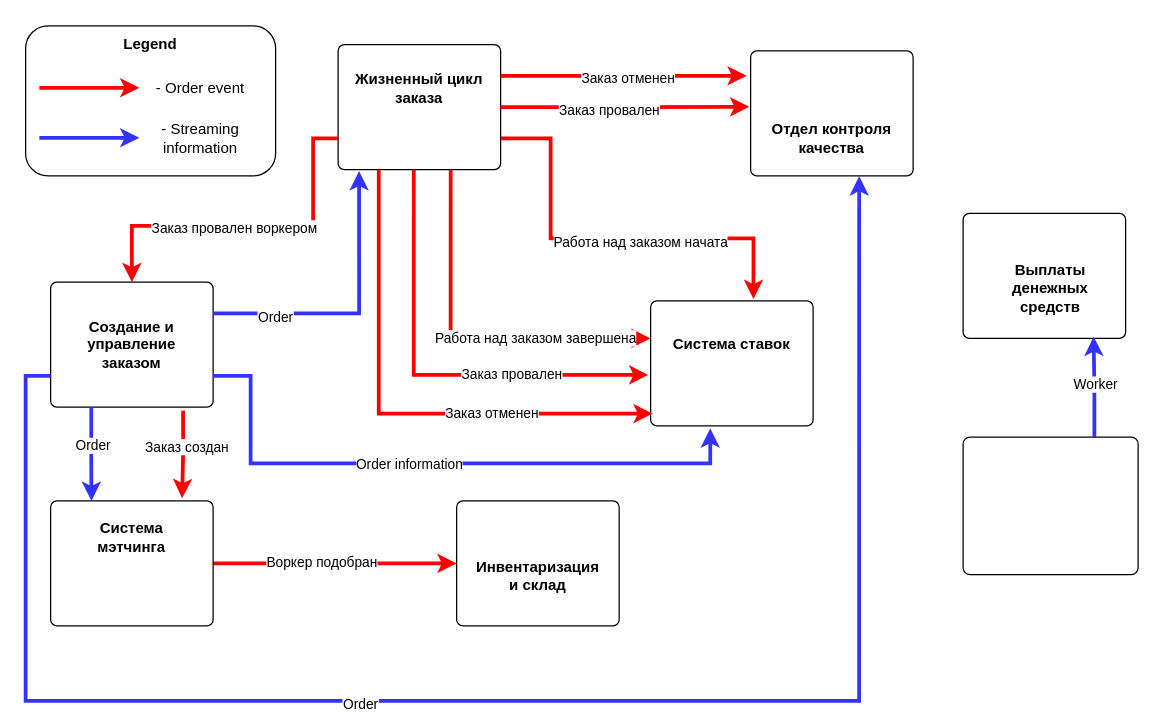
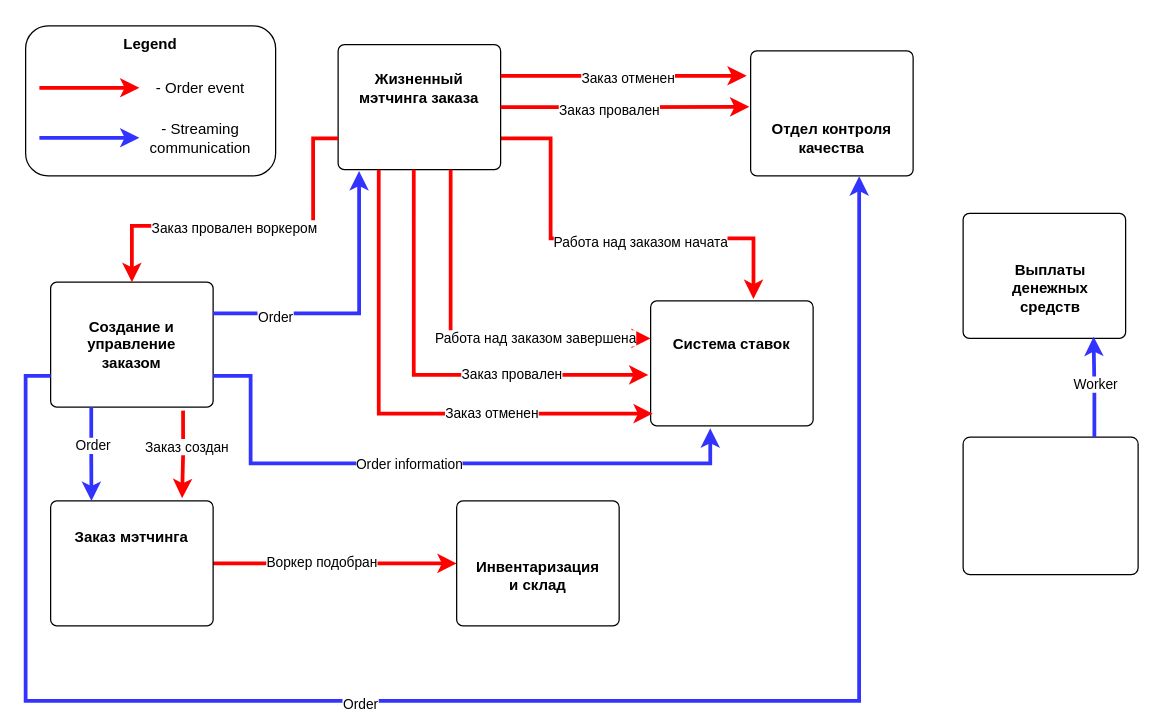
node "Жизненный цикл заказа": label "Жизненный цикл заказа" -> "Жизненный мэтчинга заказа"
node "- Streaming information": label "- Streaming information" -> "- Streaming communication"
node "Система мэтчинга": label "Система мэтчинга" -> "Заказ мэтчинга"
